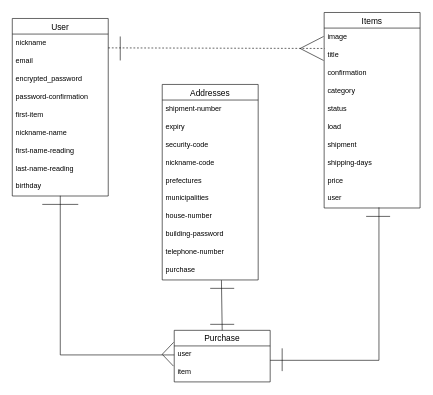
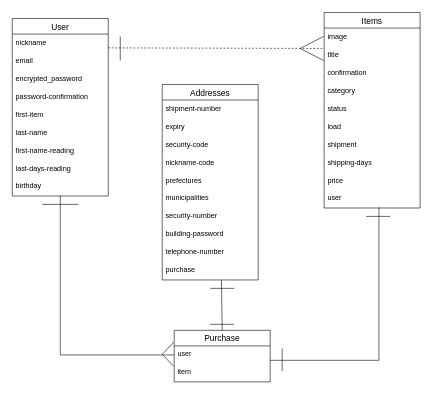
node "nickname-name": label "nickname-name" -> "last-name"
node "last-name-reading": label "last-name-reading" -> "last-days-reading"
node "house-number": label "house-number" -> "security-number"
